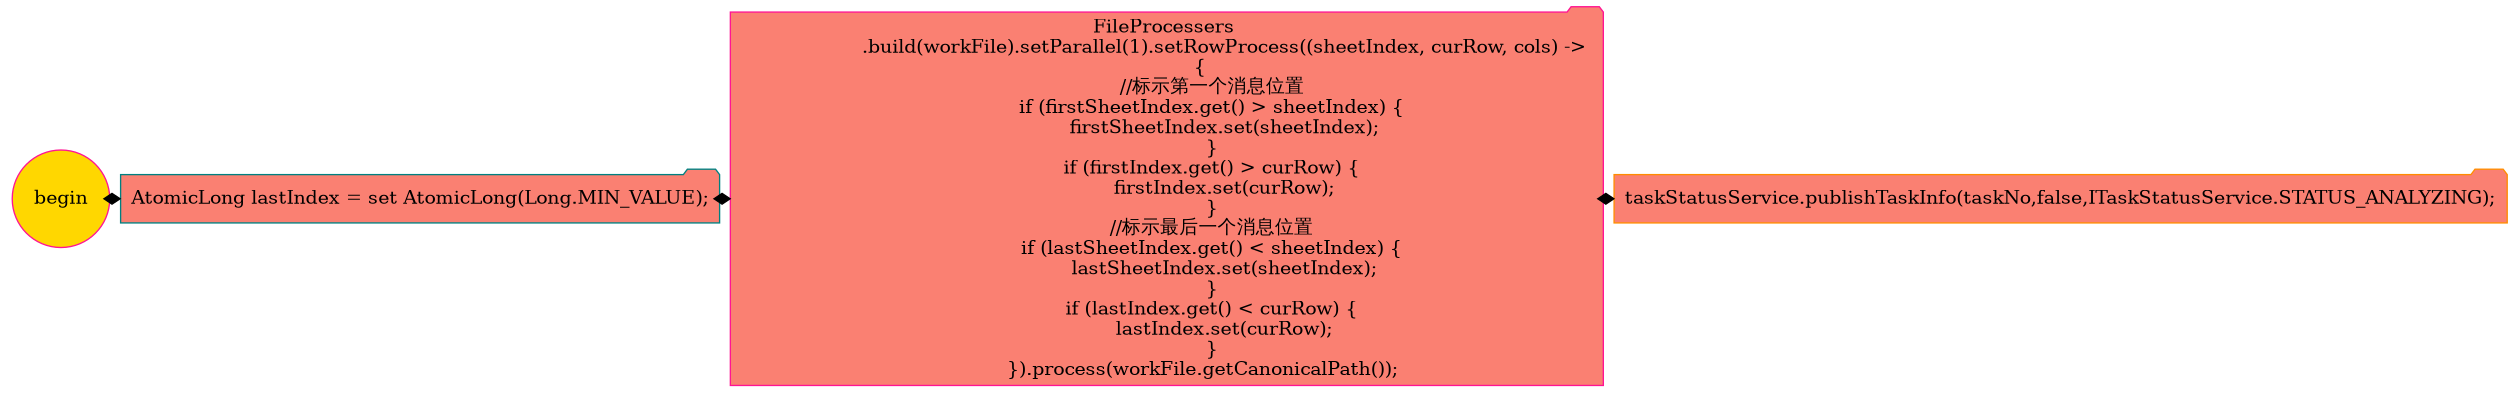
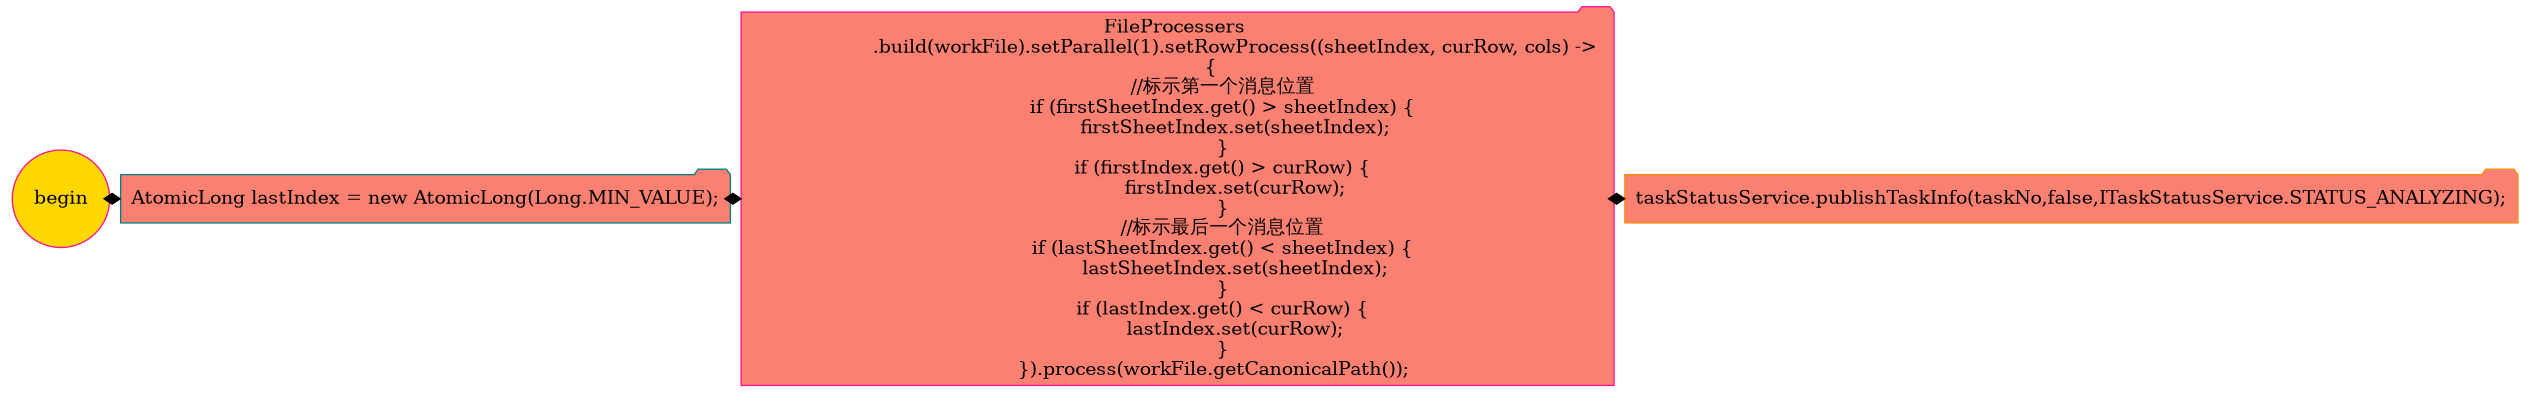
node "AtomicLong lastIndex = set AtomicLong(Long.MIN_VALUE);": label "AtomicLong lastIndex = set AtomicLong(Long.MIN_VALUE);" -> "AtomicLong lastIndex = new AtomicLong(Long.MIN_VALUE);"
